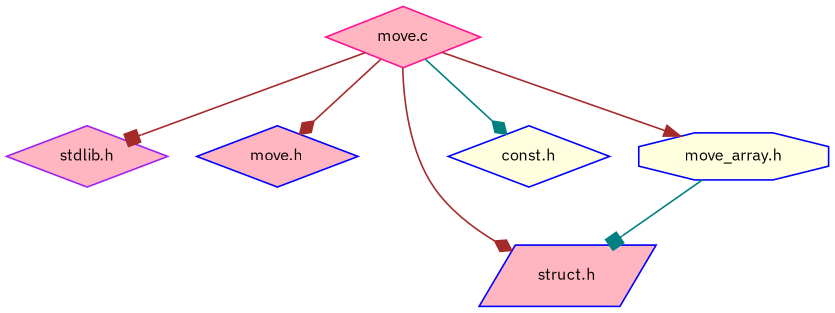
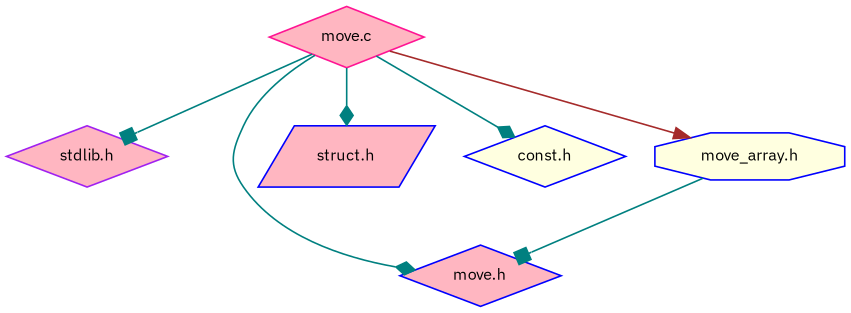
edge "move.c" -> "move.h": color brown -> teal
edge "move.c" -> "stdlib.h": color brown -> teal
edge "move.c" -> "struct.h": color brown -> teal
edge "move_array.h" -> "struct.h": now "move_array.h" -> "move.h"
